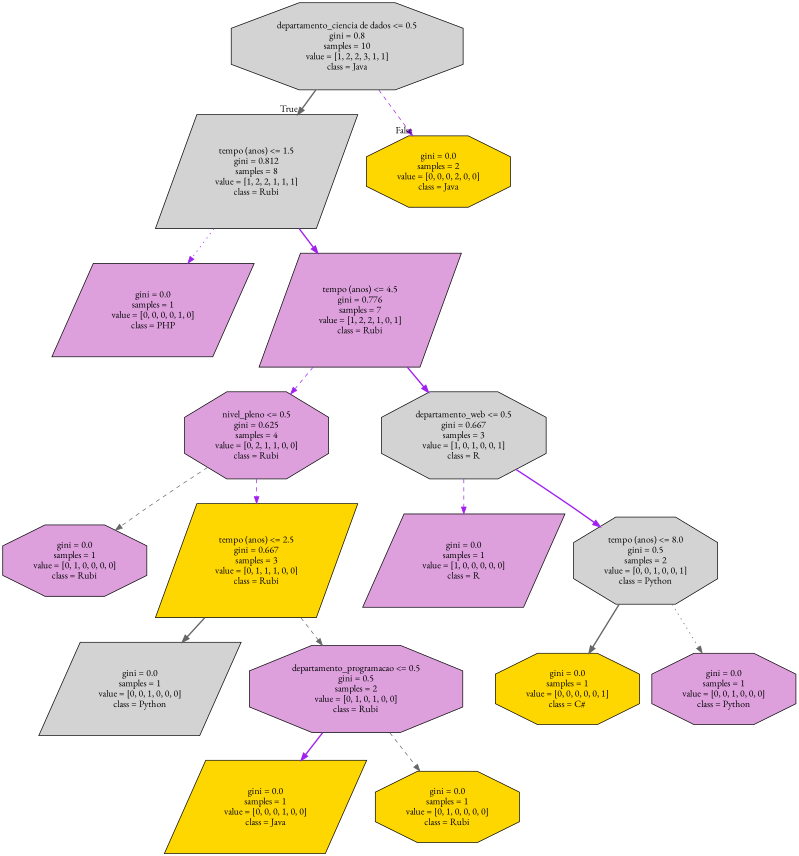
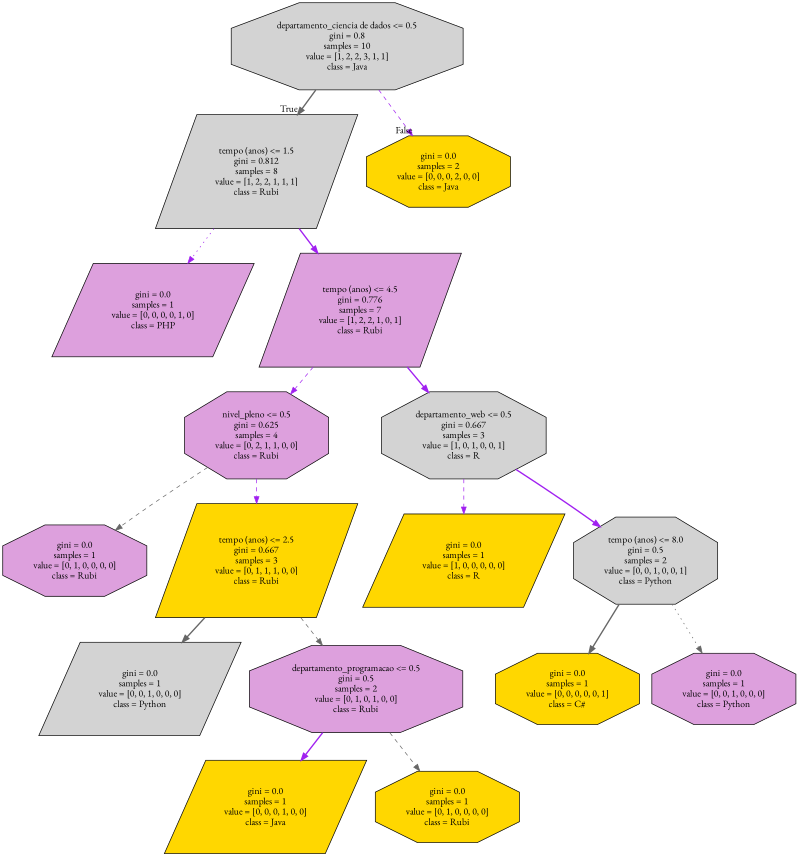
node "gini = 0.0 samples = 1 value = [1, 0, 0, 0, 0, 0] class = R": fillcolor plum -> gold
